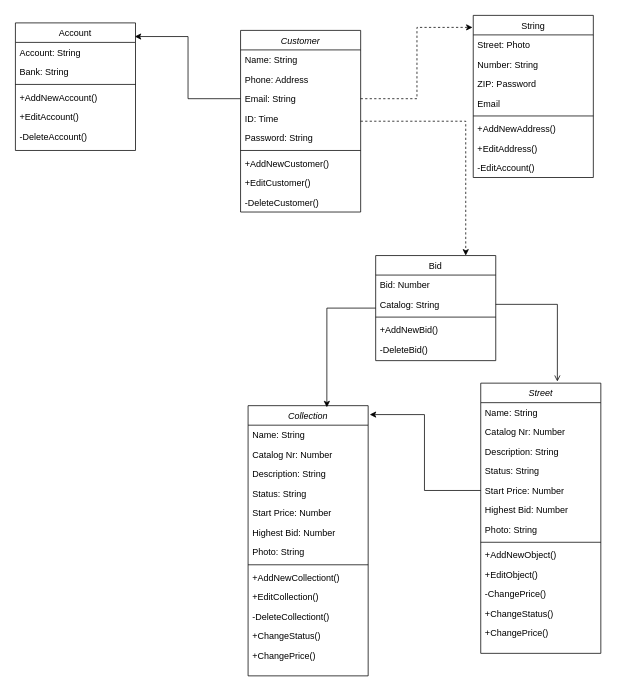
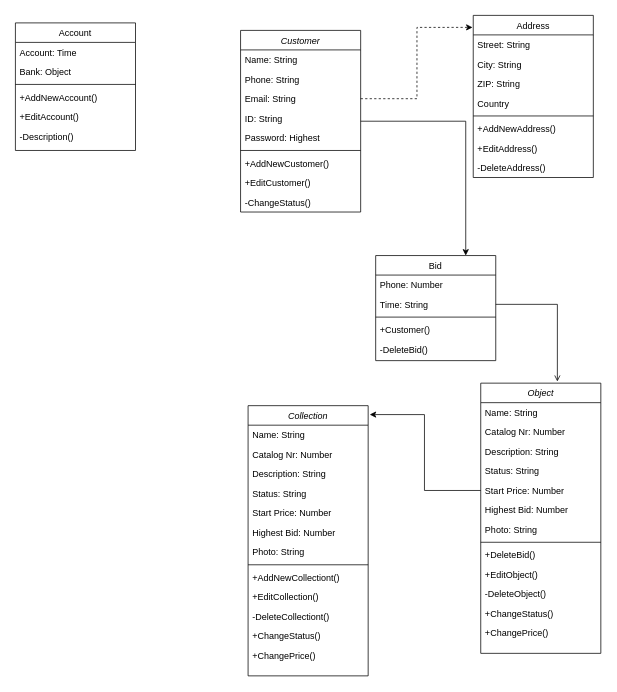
node "String": label "String" -> "Address"
node "Street: Photo": label "Street: Photo" -> "Street: String"
node "Account: String": label "Account: String" -> "Account: Time"
node "Number: String": label "Number: String" -> "City: String"
node "Bank: String": label "Bank: String" -> "Bank: Object"
node "Phone: Address": label "Phone: Address" -> "Phone: String"
node "ZIP: Password": label "ZIP: Password" -> "ZIP: String"
edge "Email: String" -> "Account": removed
node "Email": label "Email" -> "Country"
node "ID: Time": label "ID: Time" -> "ID: String"
edge "Customer" -> "Bid": style dashed -> solid
node "-DeleteAccount()": label "-DeleteAccount()" -> "-Description()"
node "Password: String": label "Password: String" -> "Password: Highest"
node "-EditAccount()": label "-EditAccount()" -> "-DeleteAddress()"
node "-DeleteCustomer()": label "-DeleteCustomer()" -> "-ChangeStatus()"
node "Bid: Number": label "Bid: Number" -> "Phone: Number"
node "Catalog: String": label "Catalog: String" -> "Time: String"
edge "Bid" -> "Collection": removed
node "+AddNewBid()": label "+AddNewBid()" -> "+Customer()"
node "Street": label "Street" -> "Object"
node "+AddNewObject()": label "+AddNewObject()" -> "+DeleteBid()"
node "-ChangePrice()": label "-ChangePrice()" -> "-DeleteObject()"
